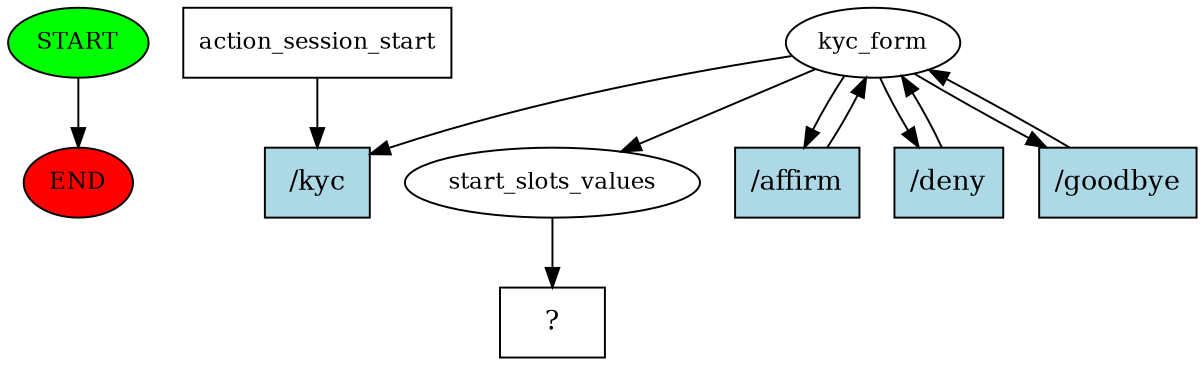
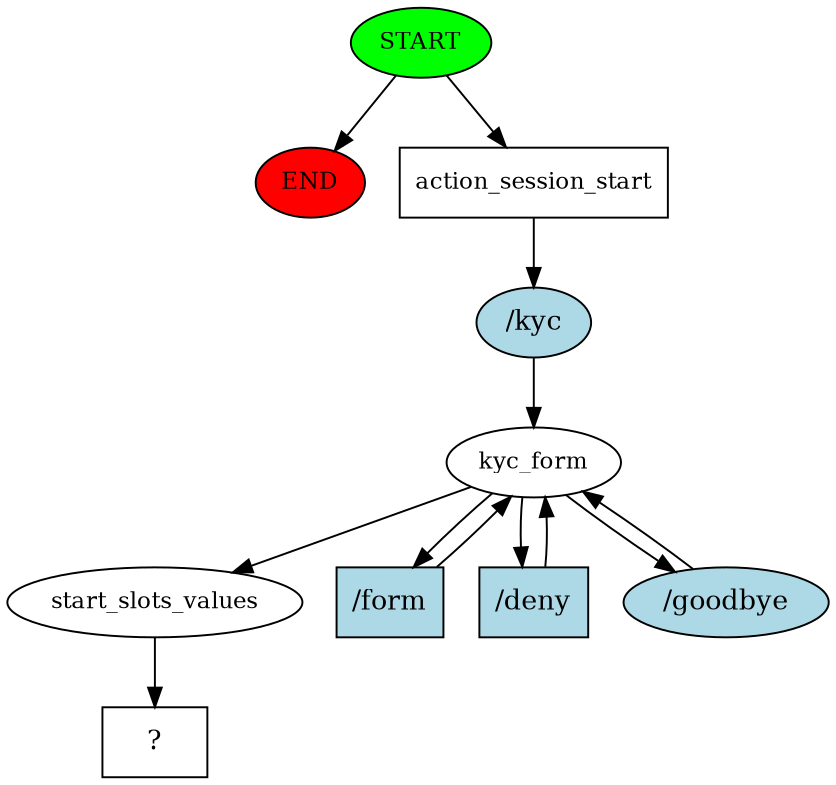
edge "kyc_form" -> "/kyc": reversed
edge "START" -> "action_session_start": added
node "/kyc": shape box -> ellipse
node "/affirm": label "/affirm" -> "/form"
node "/goodbye": shape box -> ellipse
